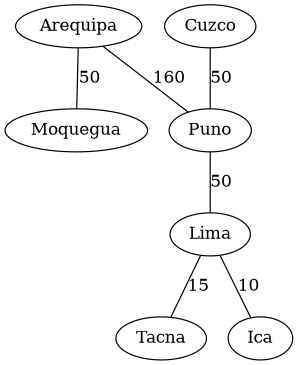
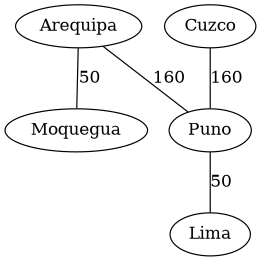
edge "Cuzco" -- "Puno": label "50" -> "160"
node "Tacna": removed
node "Ica": removed
